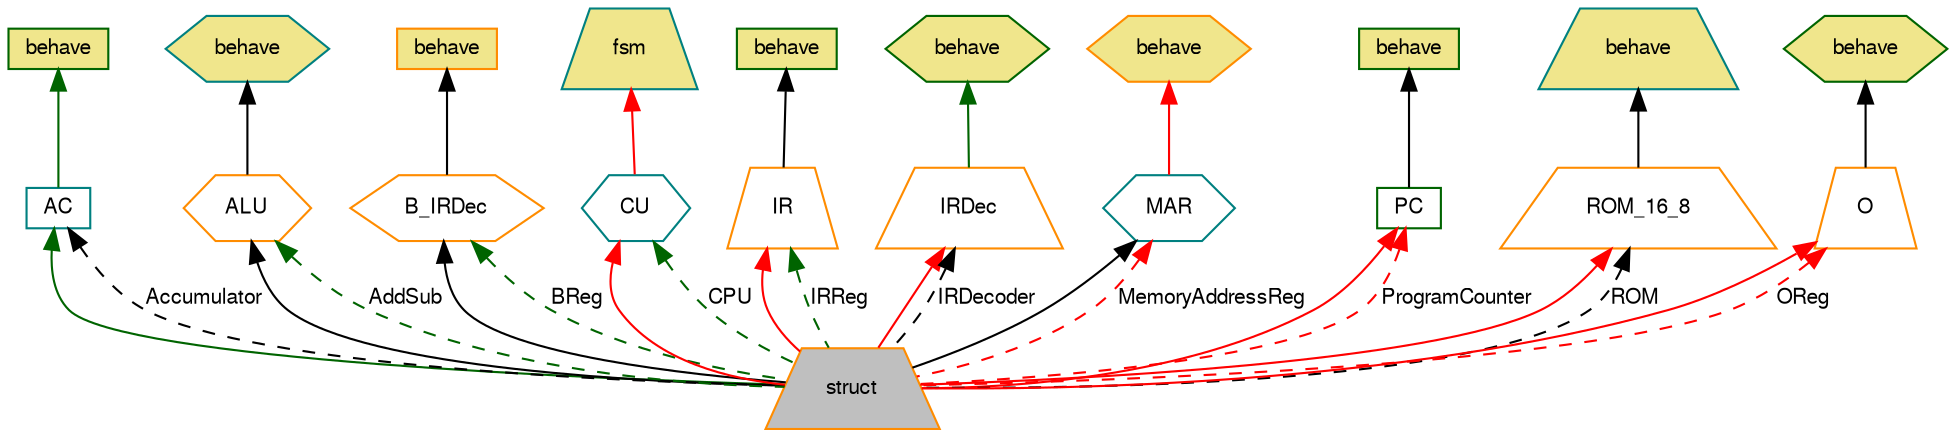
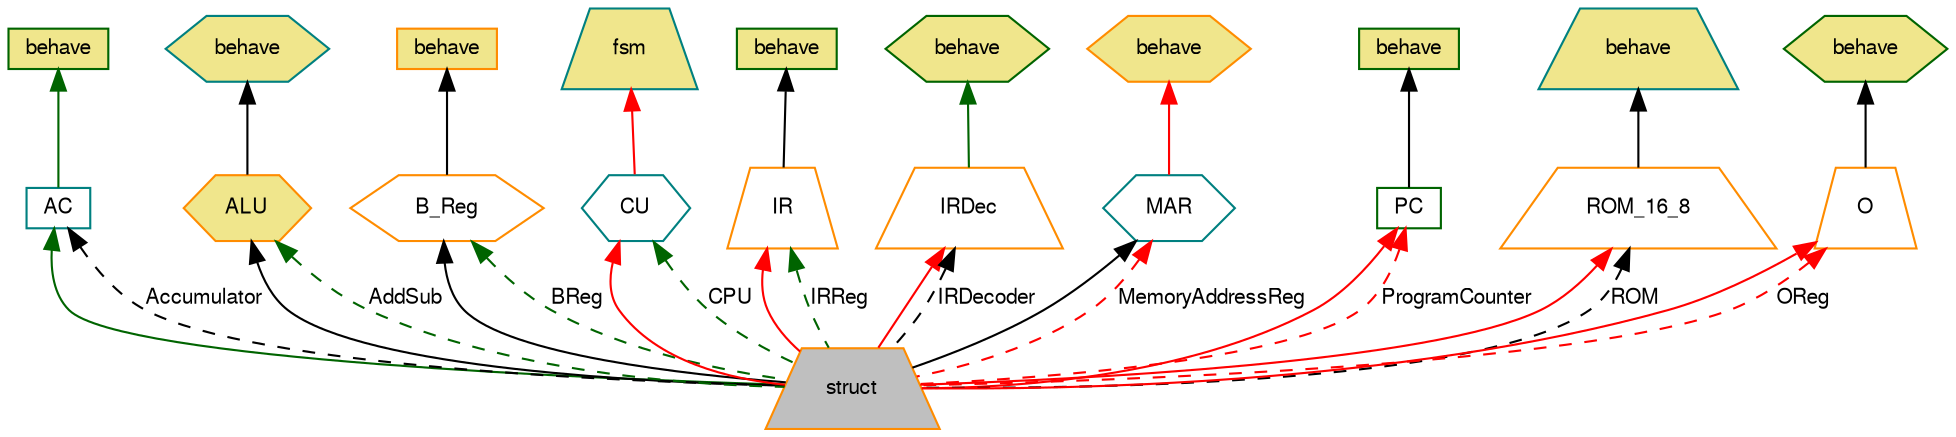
node "ALU": fillcolor white -> khaki
node "B_IRDec": label "B_IRDec" -> "B_Reg"
